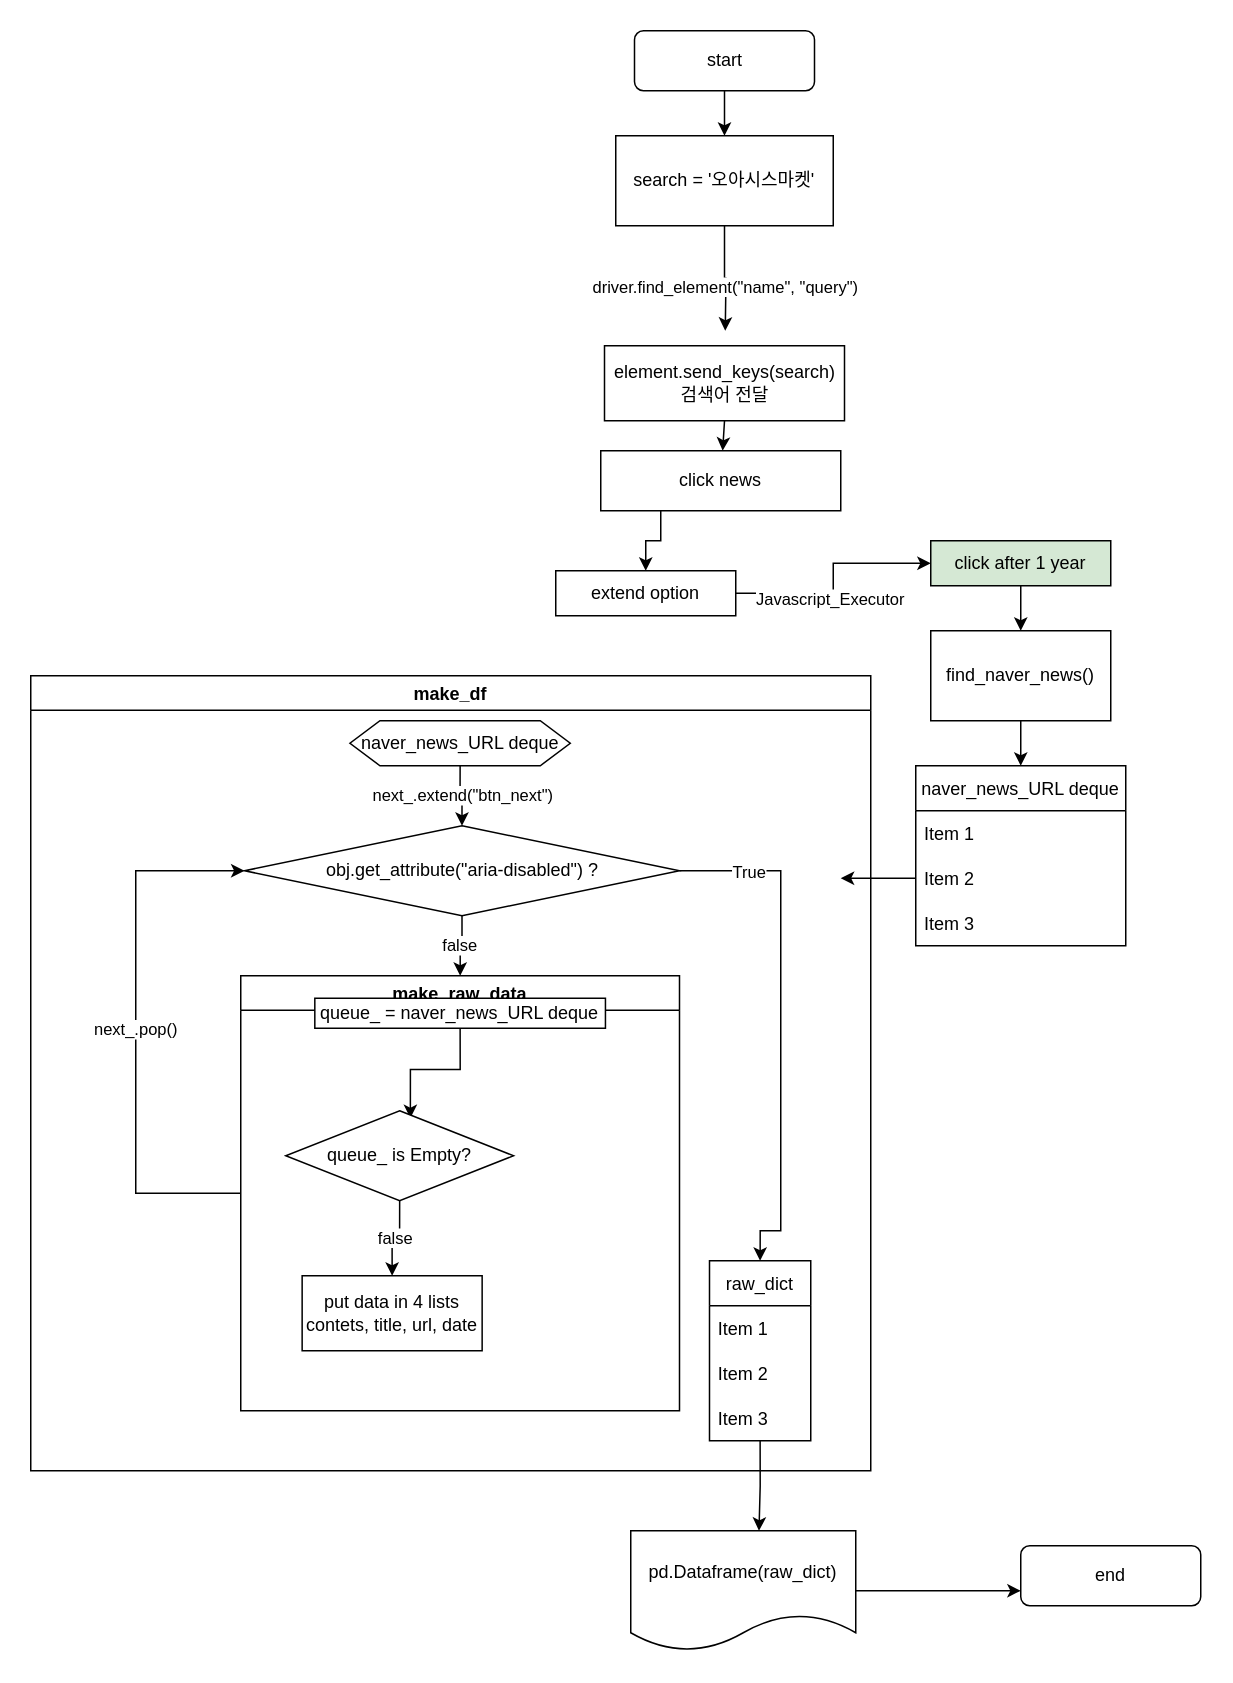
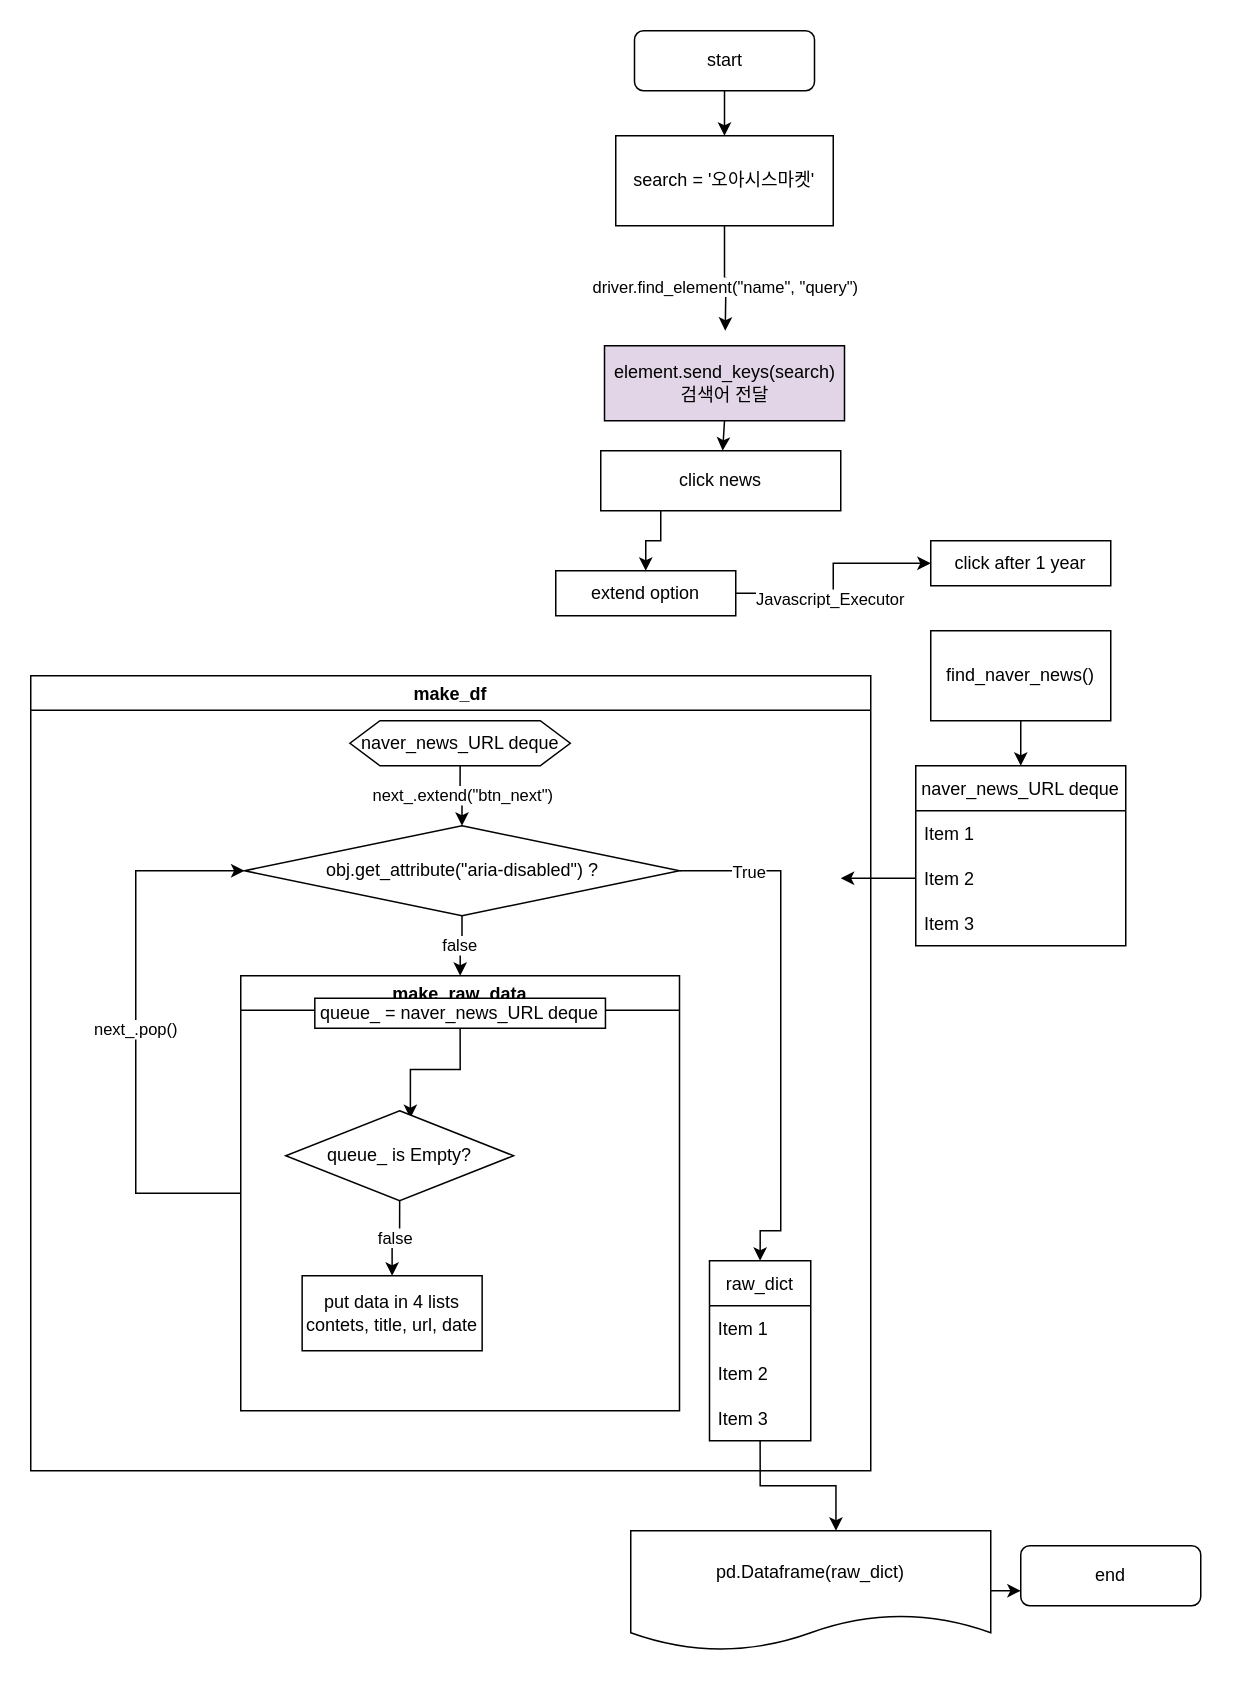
node "element.send_keys(search) 검색어 전달": fillcolor #ffffff -> #e1d5e7
node "click after 1 year": fillcolor #d5e8d4 -> #ffffff
edge "click after 1 year" -> "find_naver_news()": removed
node "pd.Dataframe(raw_dict)": size 225x120 -> 360x120
